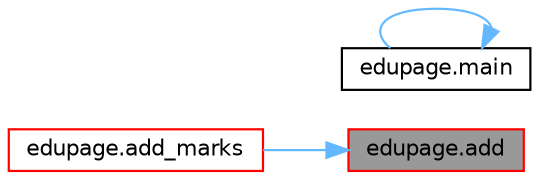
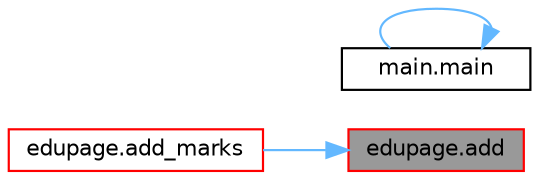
node "edupage.main": label "edupage.main" -> "main.main"
